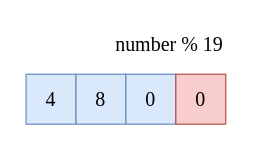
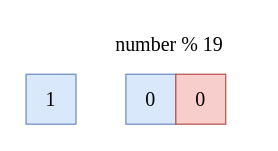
node "4": label "4" -> "1"
node "8": removed
